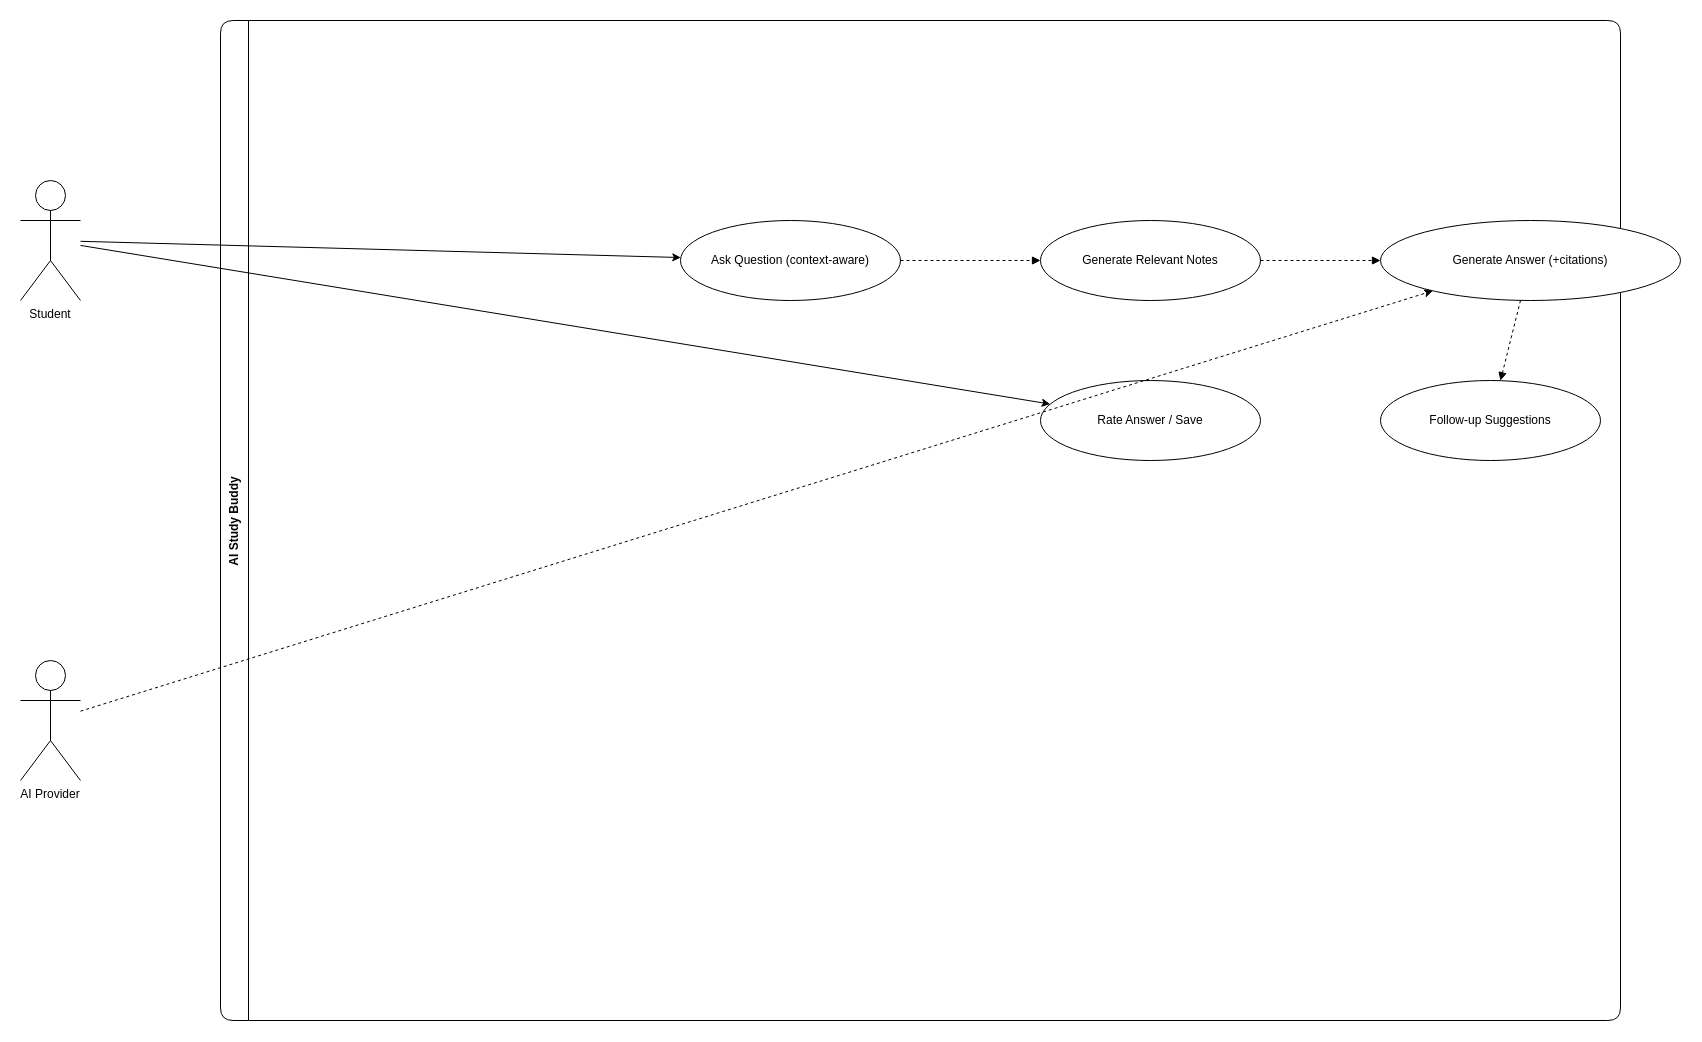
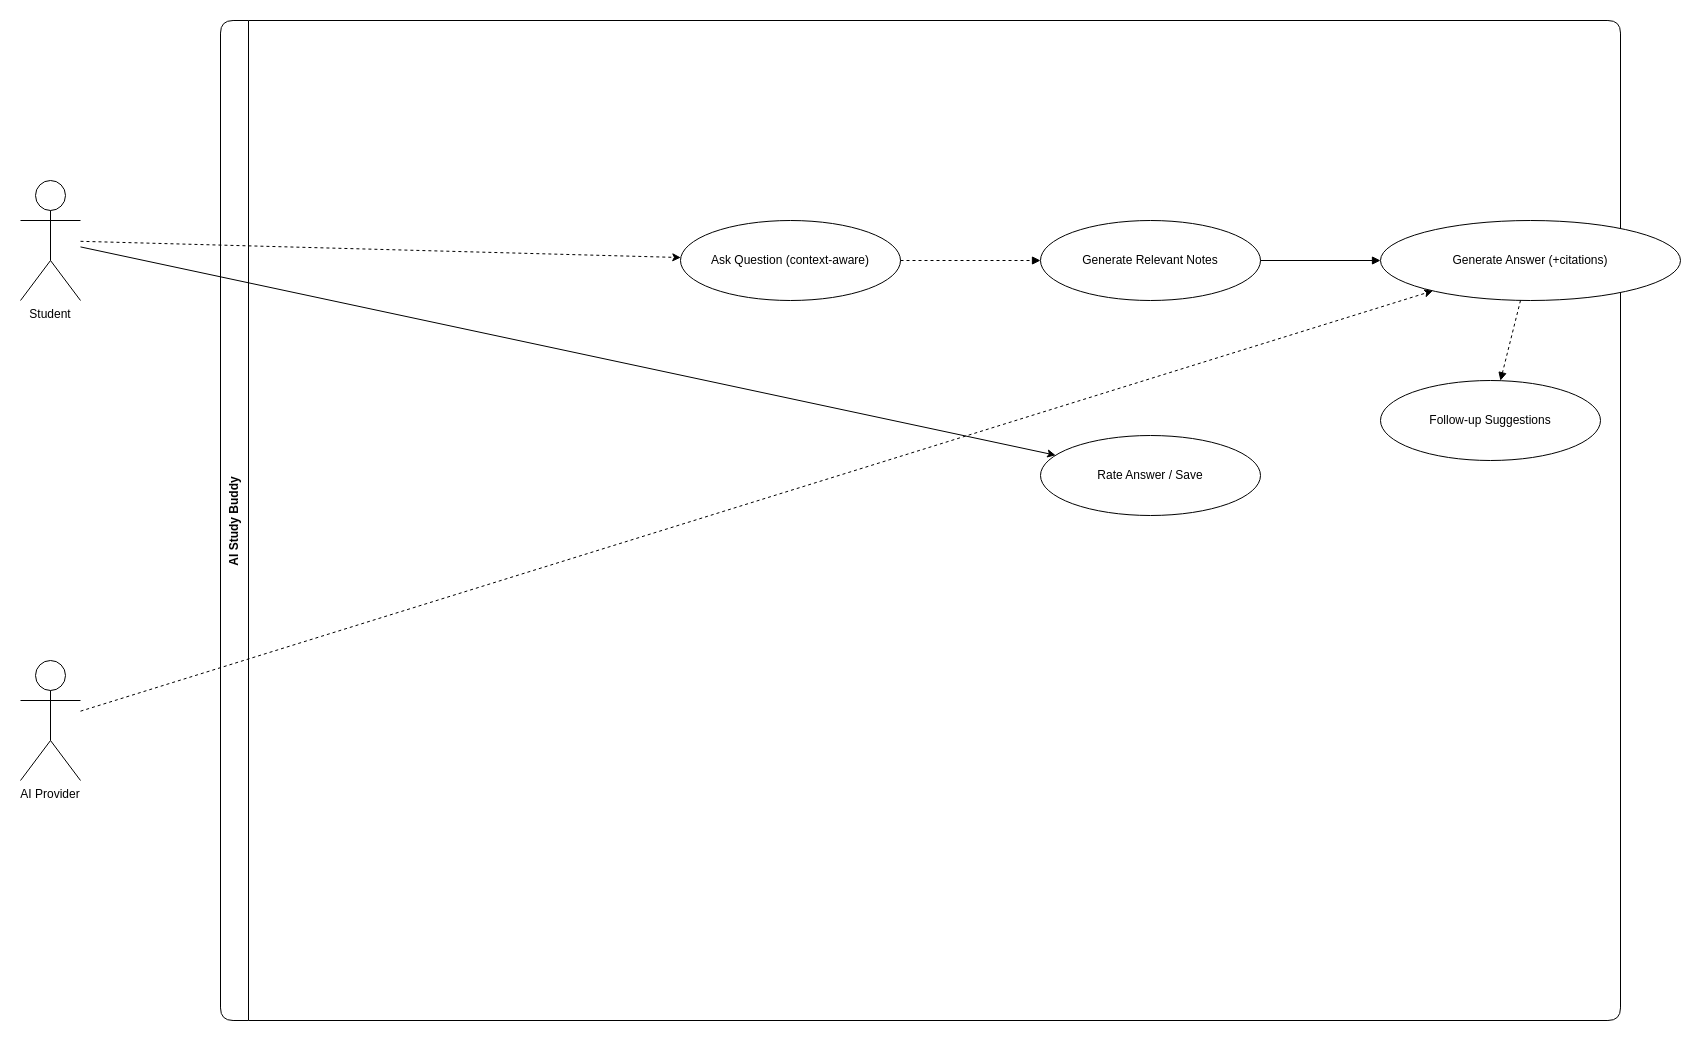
edge "Student" -> "Ask Question (context-aware)": style solid -> dashed
edge "Generate Relevant Notes" -> "Generate Answer (+citations)": style dashed -> solid
node "Rate Answer / Save": moved (1151, 421) -> (1151, 476)
